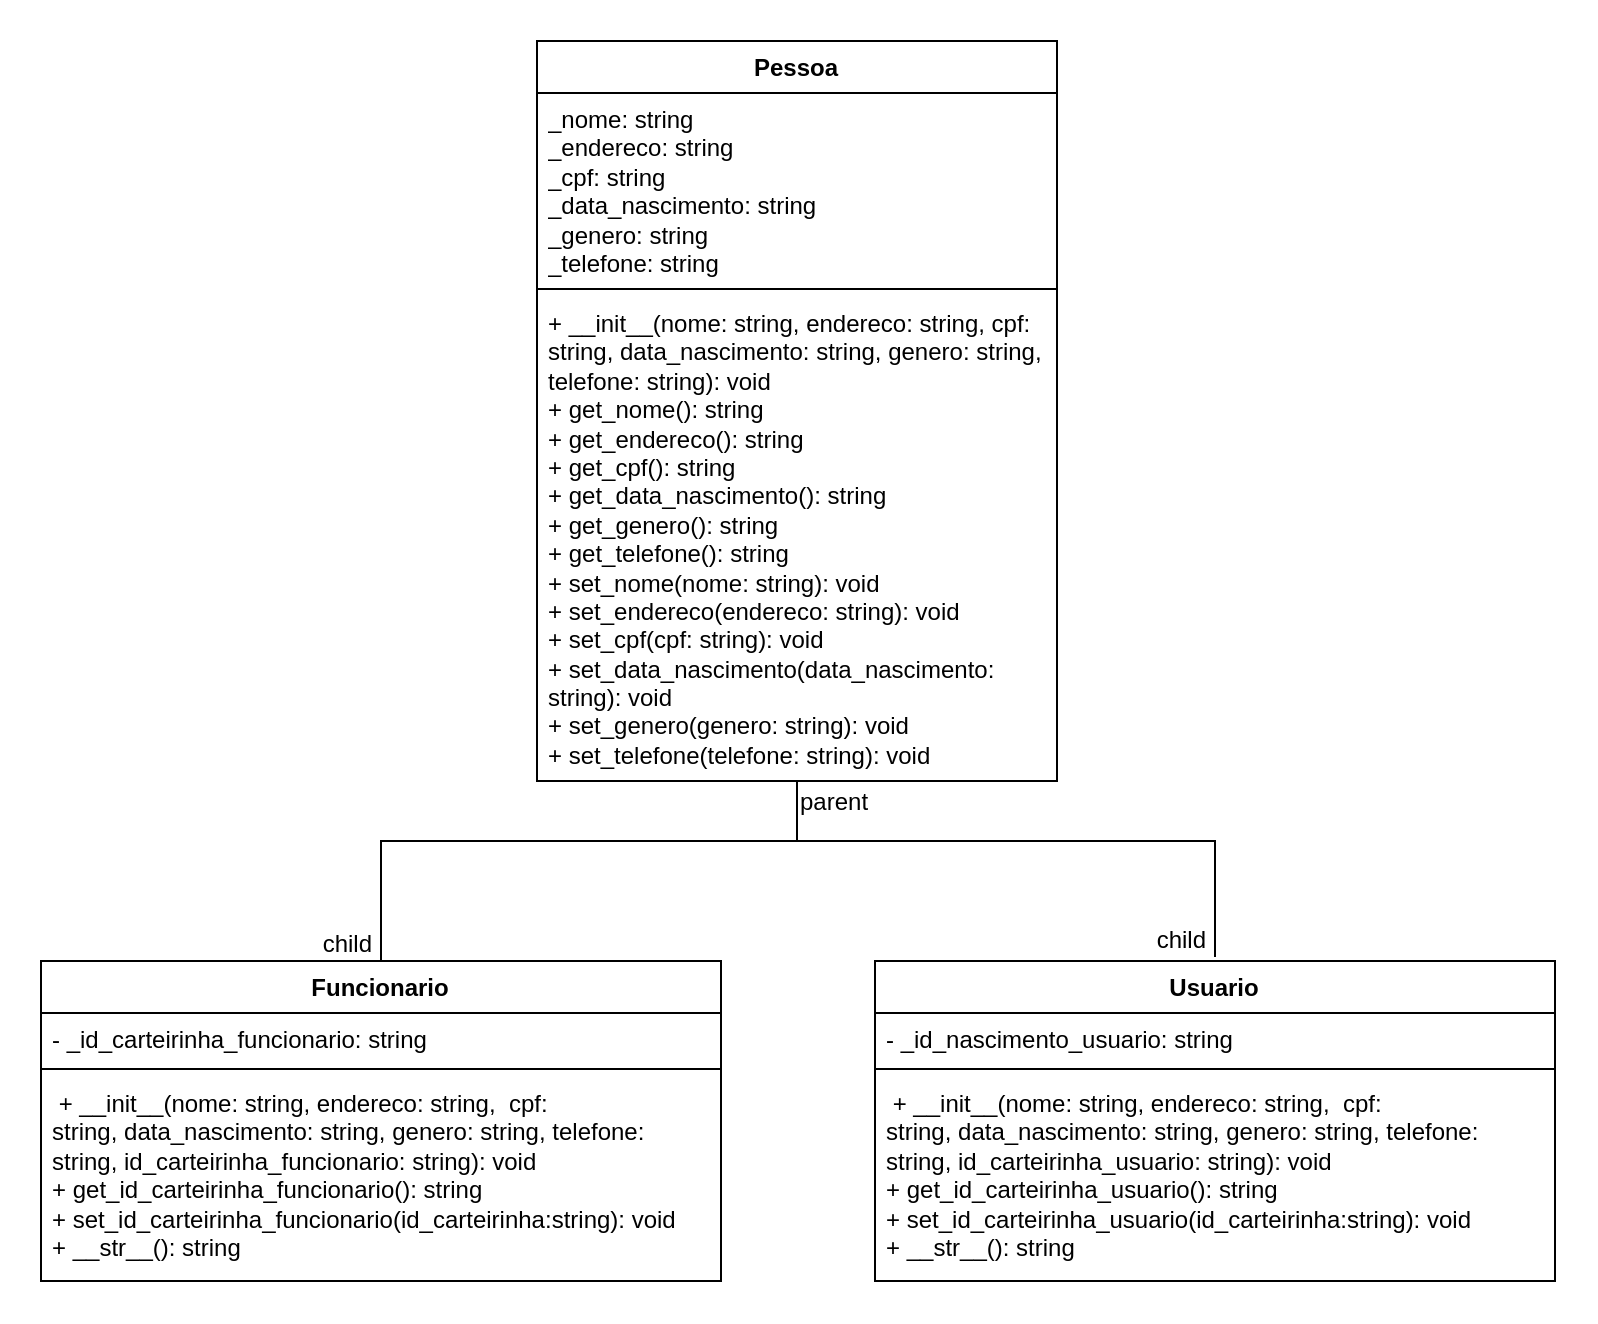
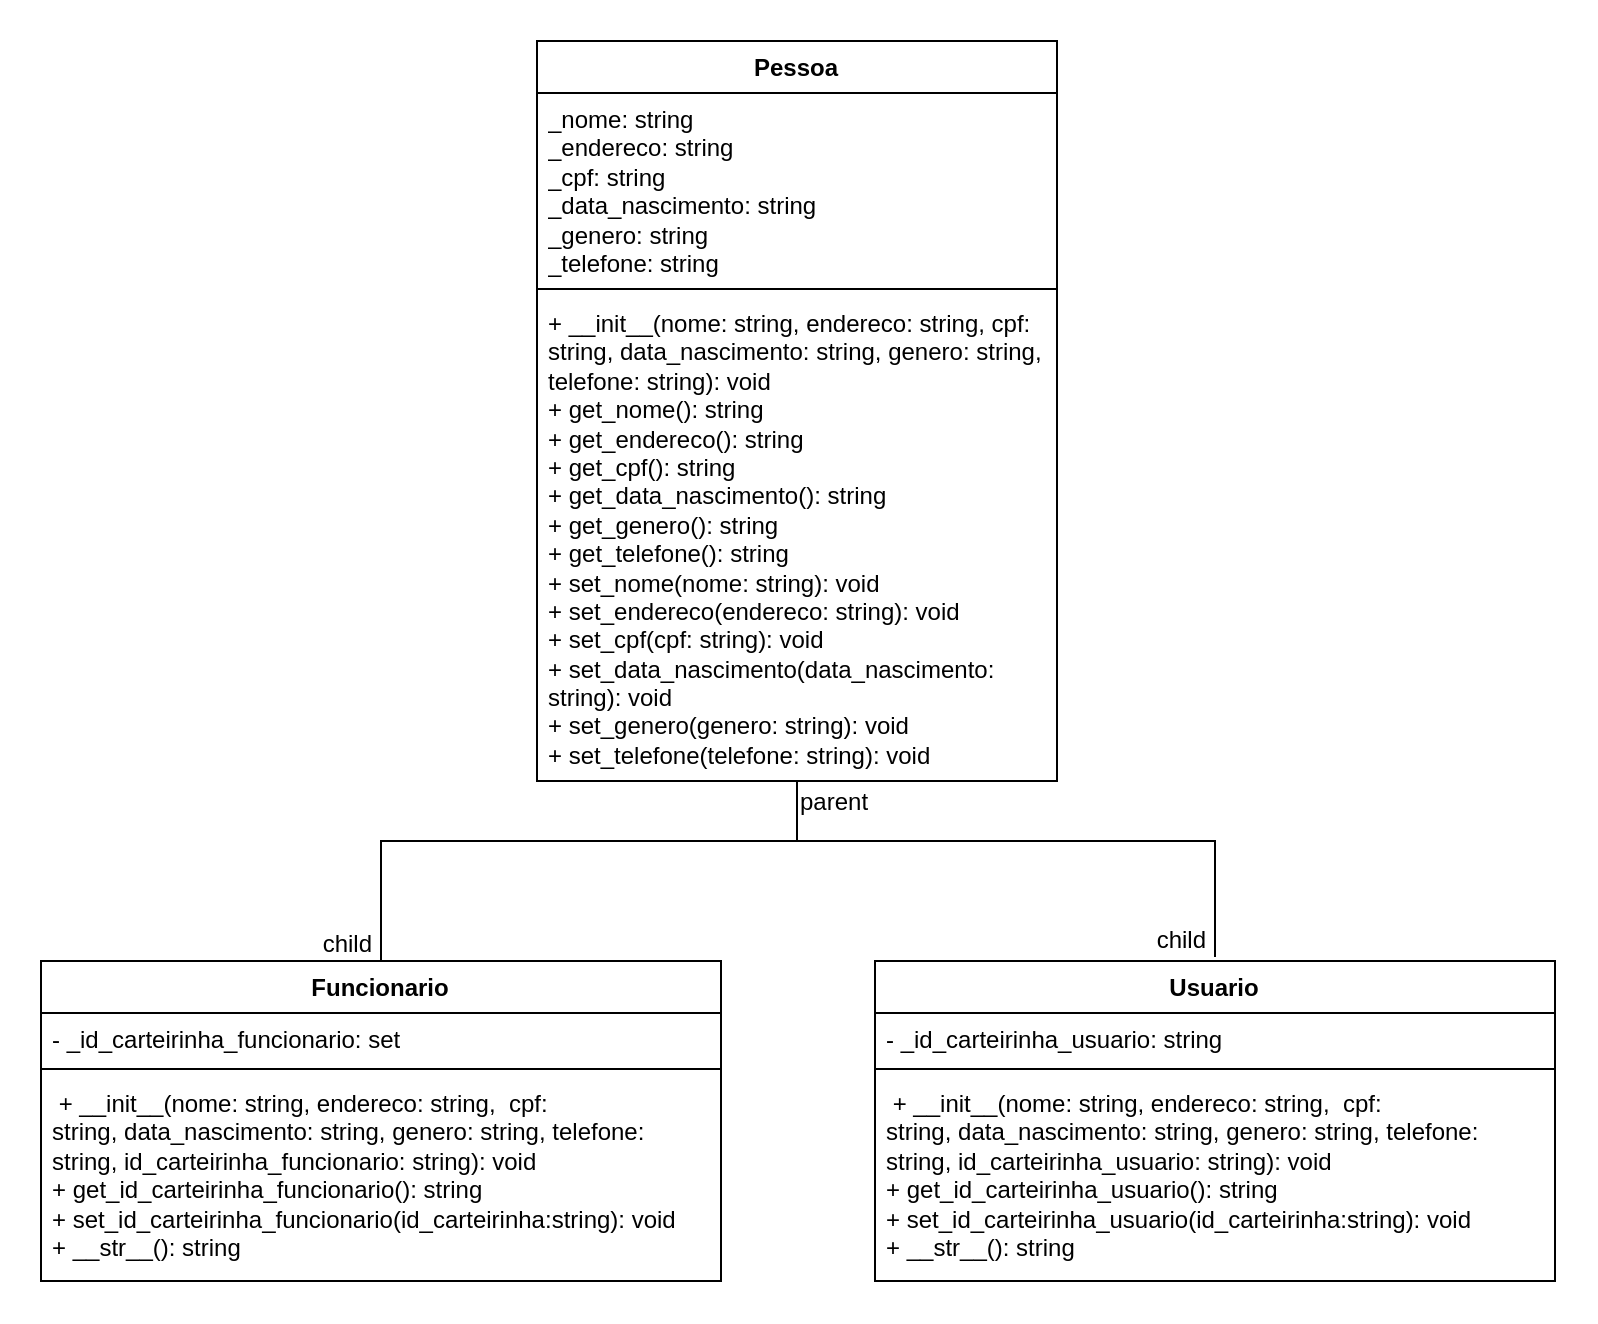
node "- _id_carteirinha_funcionario: string": label "- _id_carteirinha_funcionario: string" -> "- _id_carteirinha_funcionario: set"
node "- _id_nascimento_usuario: string": label "- _id_nascimento_usuario: string" -> "- _id_carteirinha_usuario: string"
